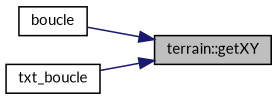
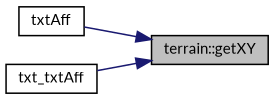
node "boucle": label "boucle" -> "txtAff"
node "txt_boucle": label "txt_boucle" -> "txt_txtAff"
